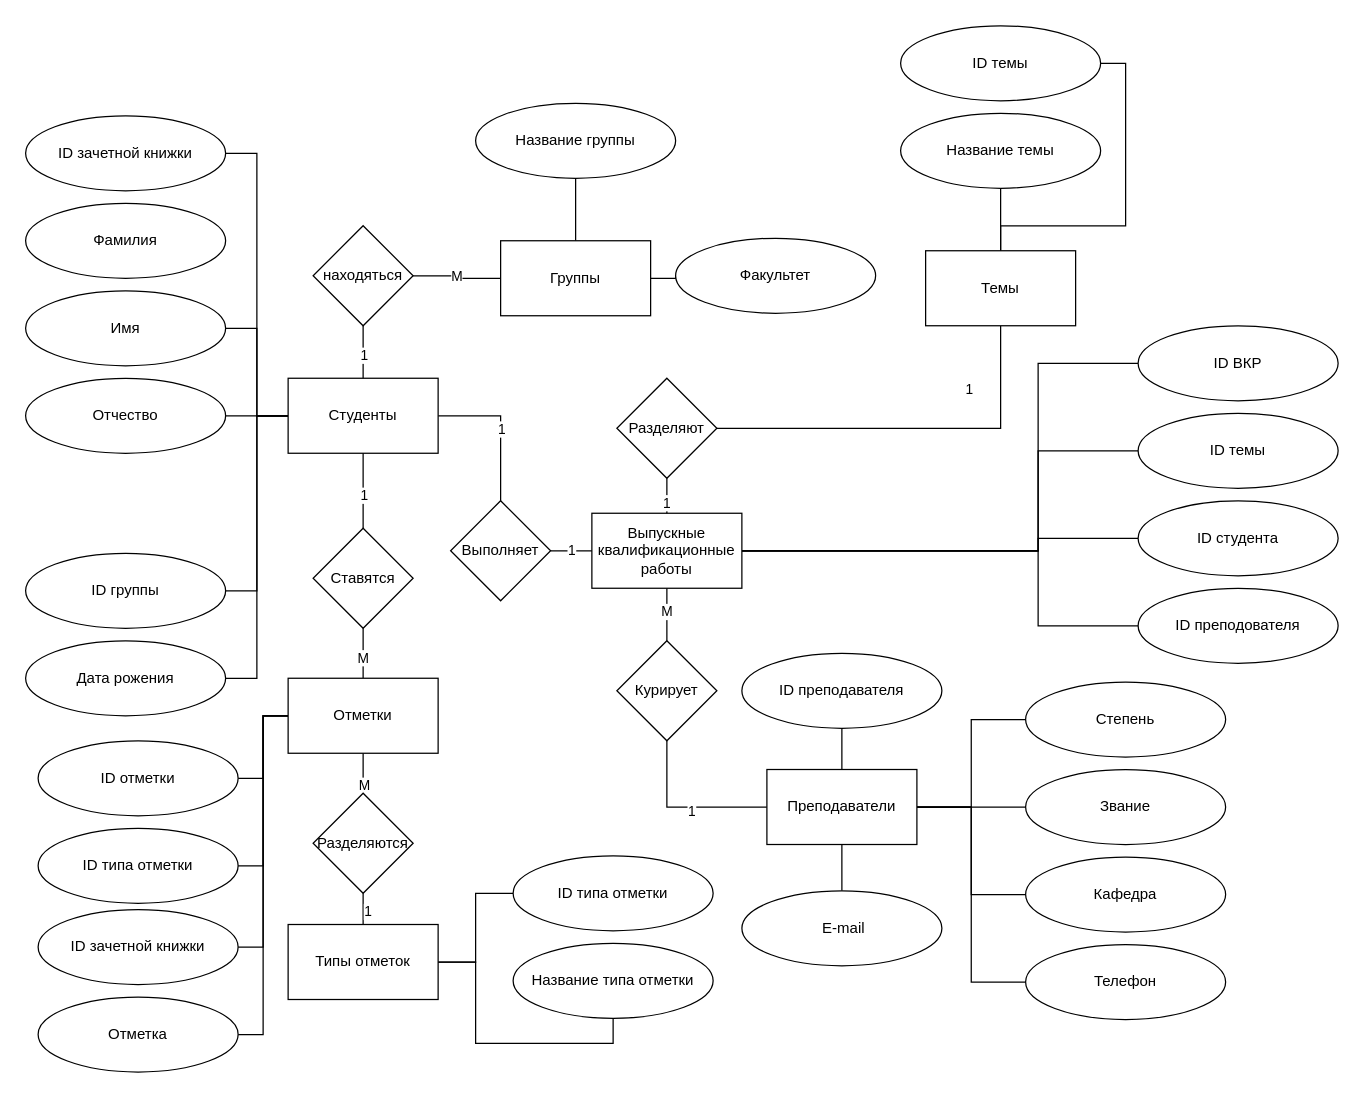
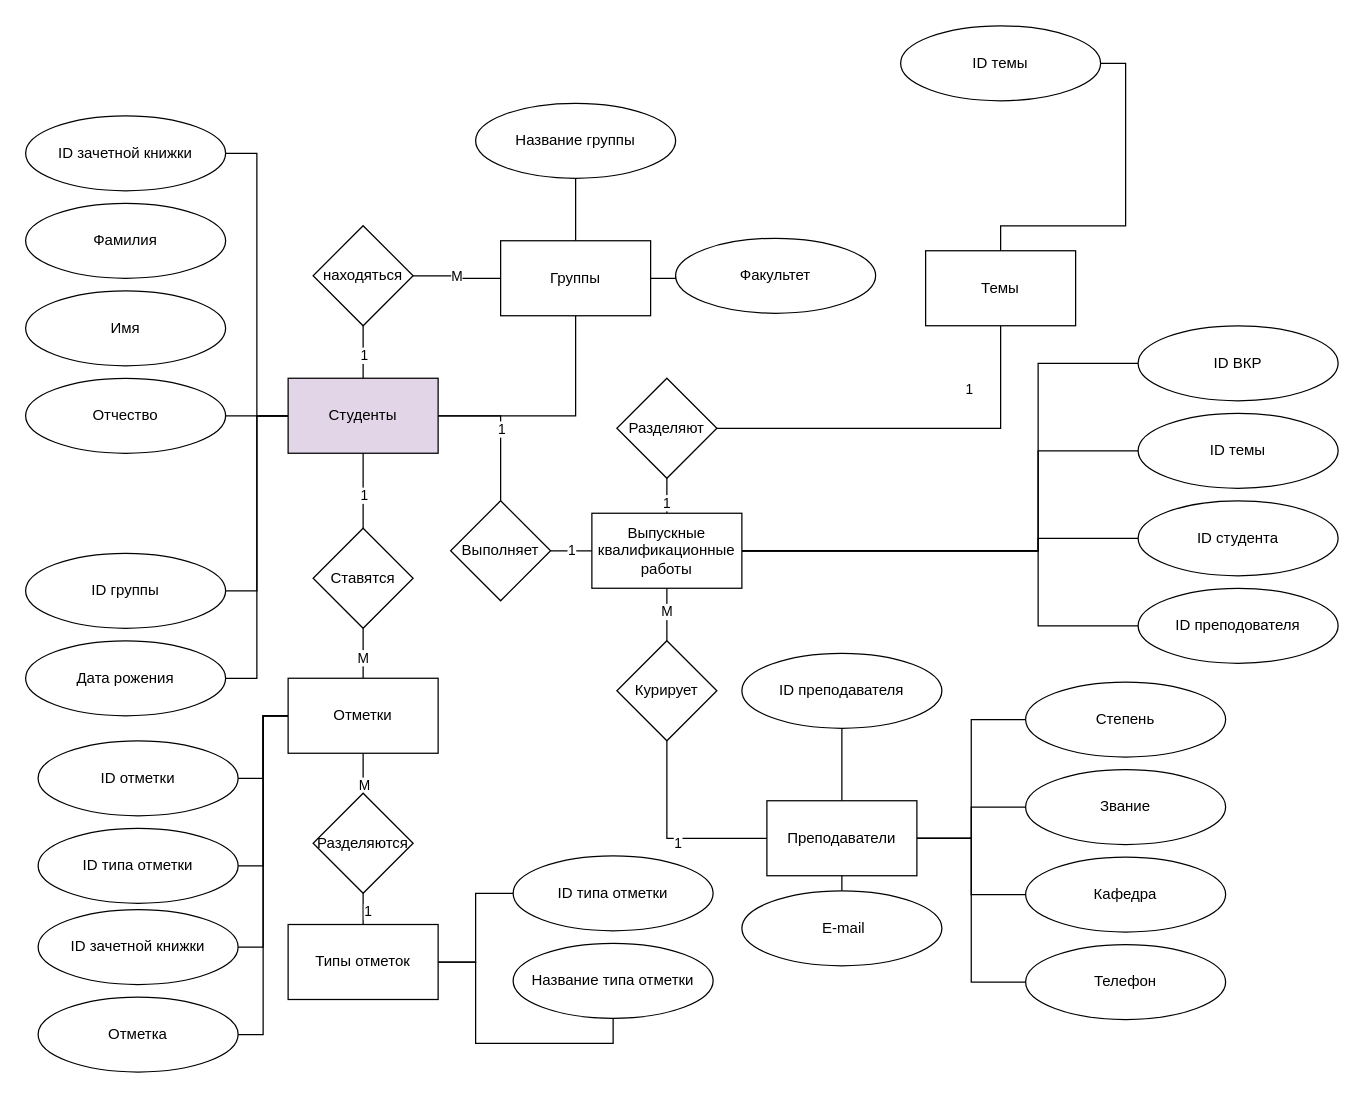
node "Название темы": removed
edge "Название темы" -- "Темы": removed
edge "Имя" -- "Студенты": now "Группы" -- "Студенты"
node "Студенты": fillcolor #ffffff -> #e1d5e7
node "Преподаватели": moved (842, 807) -> (842, 838)
